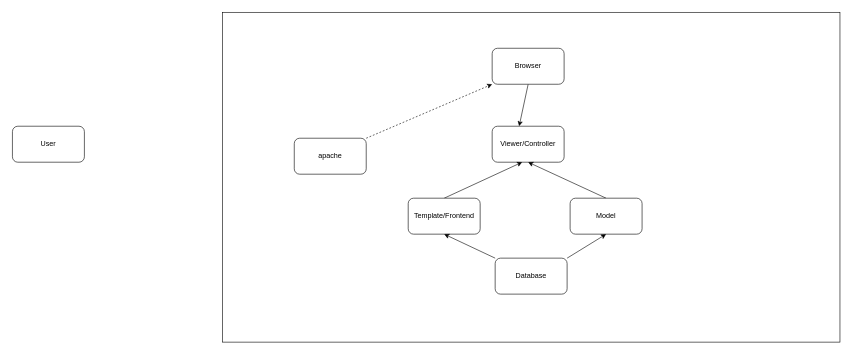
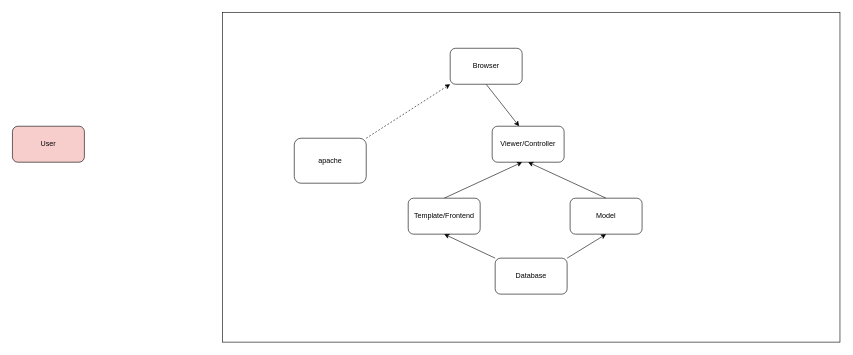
node "Browser": moved (528, 66) -> (486, 66)
node "User": fillcolor #ffffff -> #f8cecc
node "apache": size 72x36 -> 72x45
